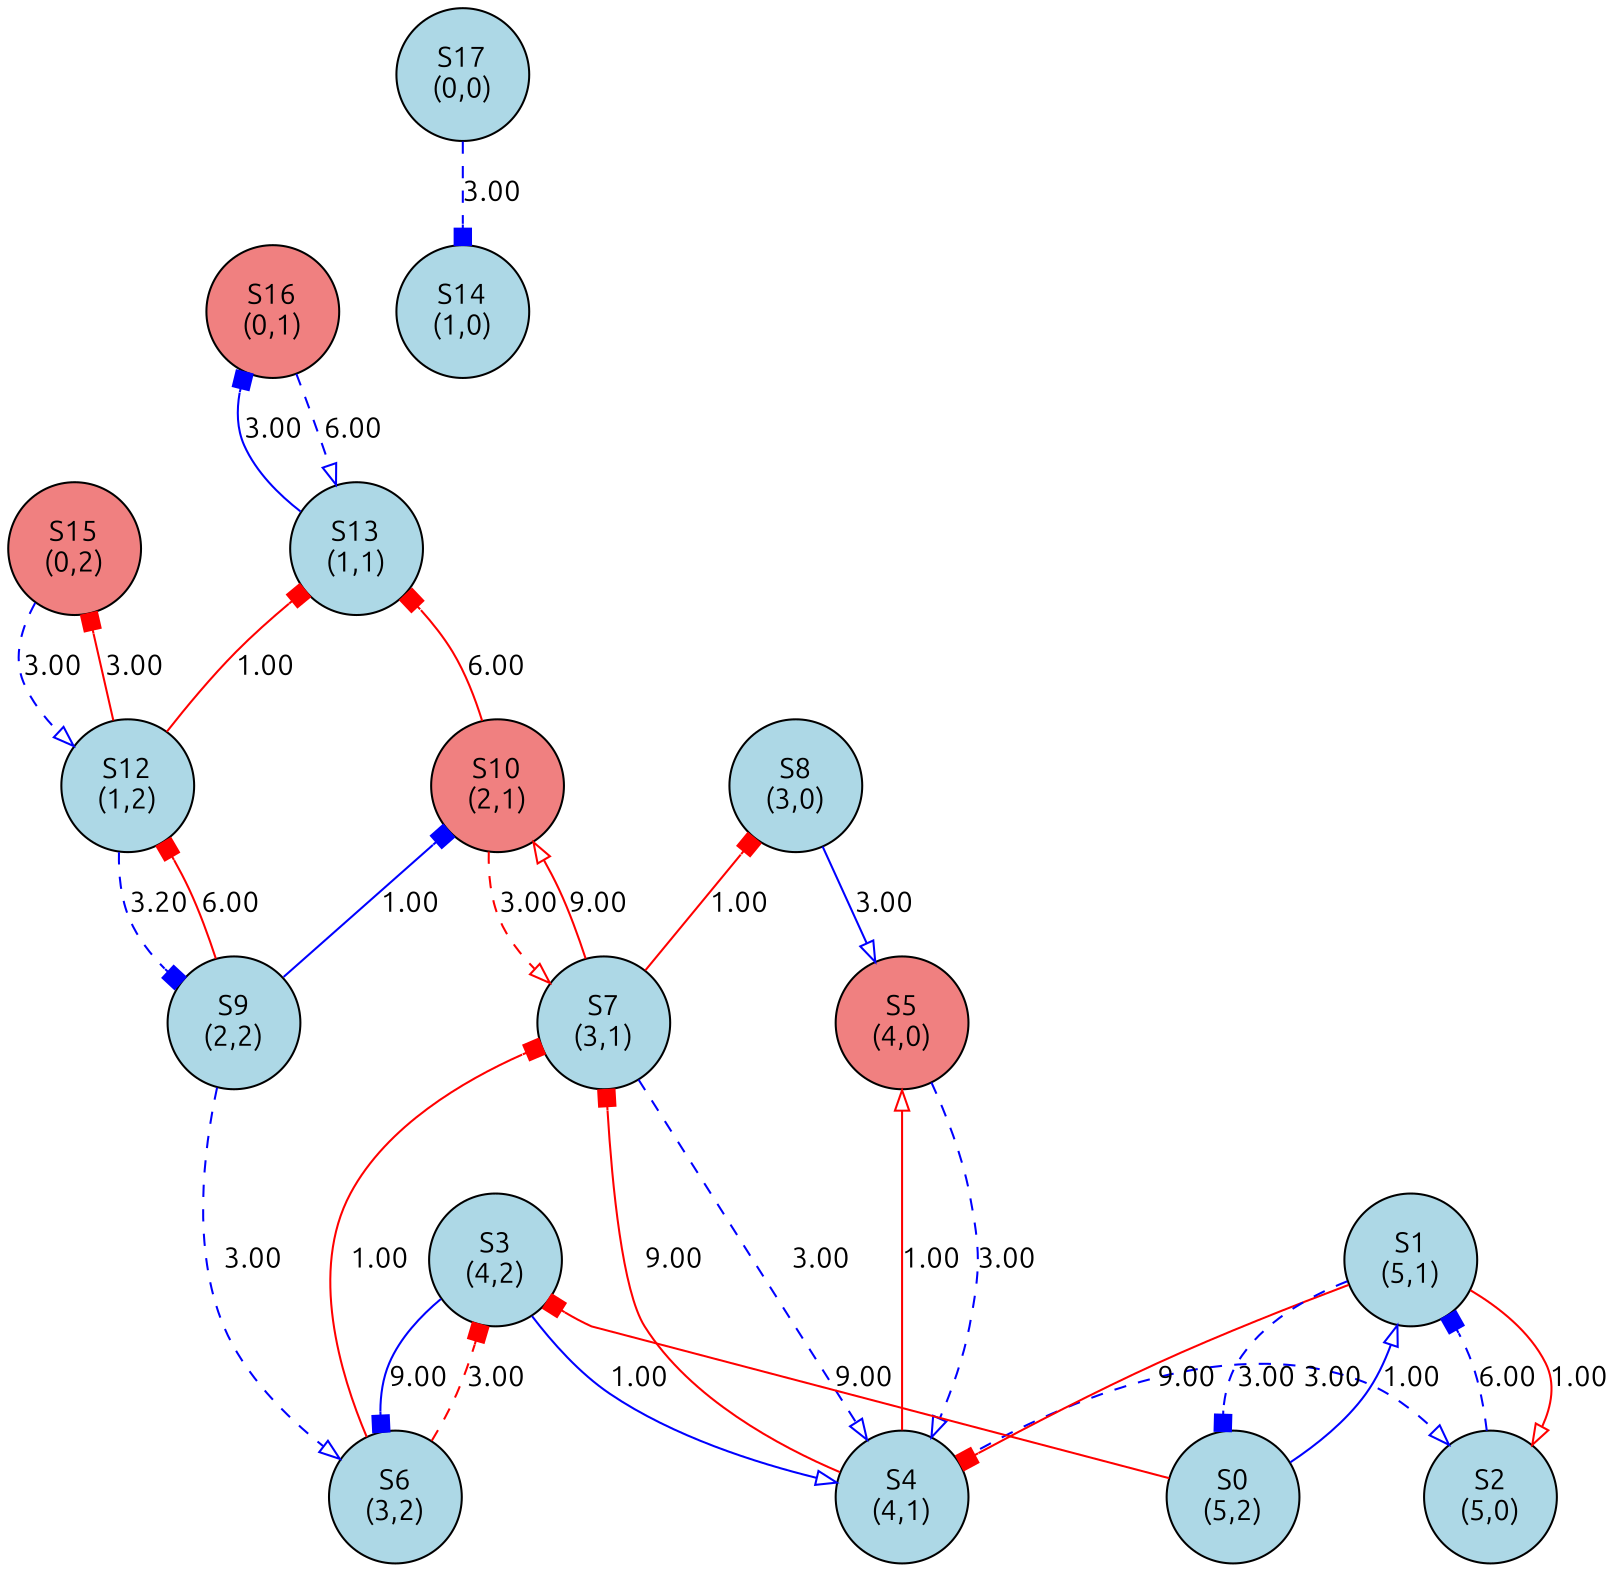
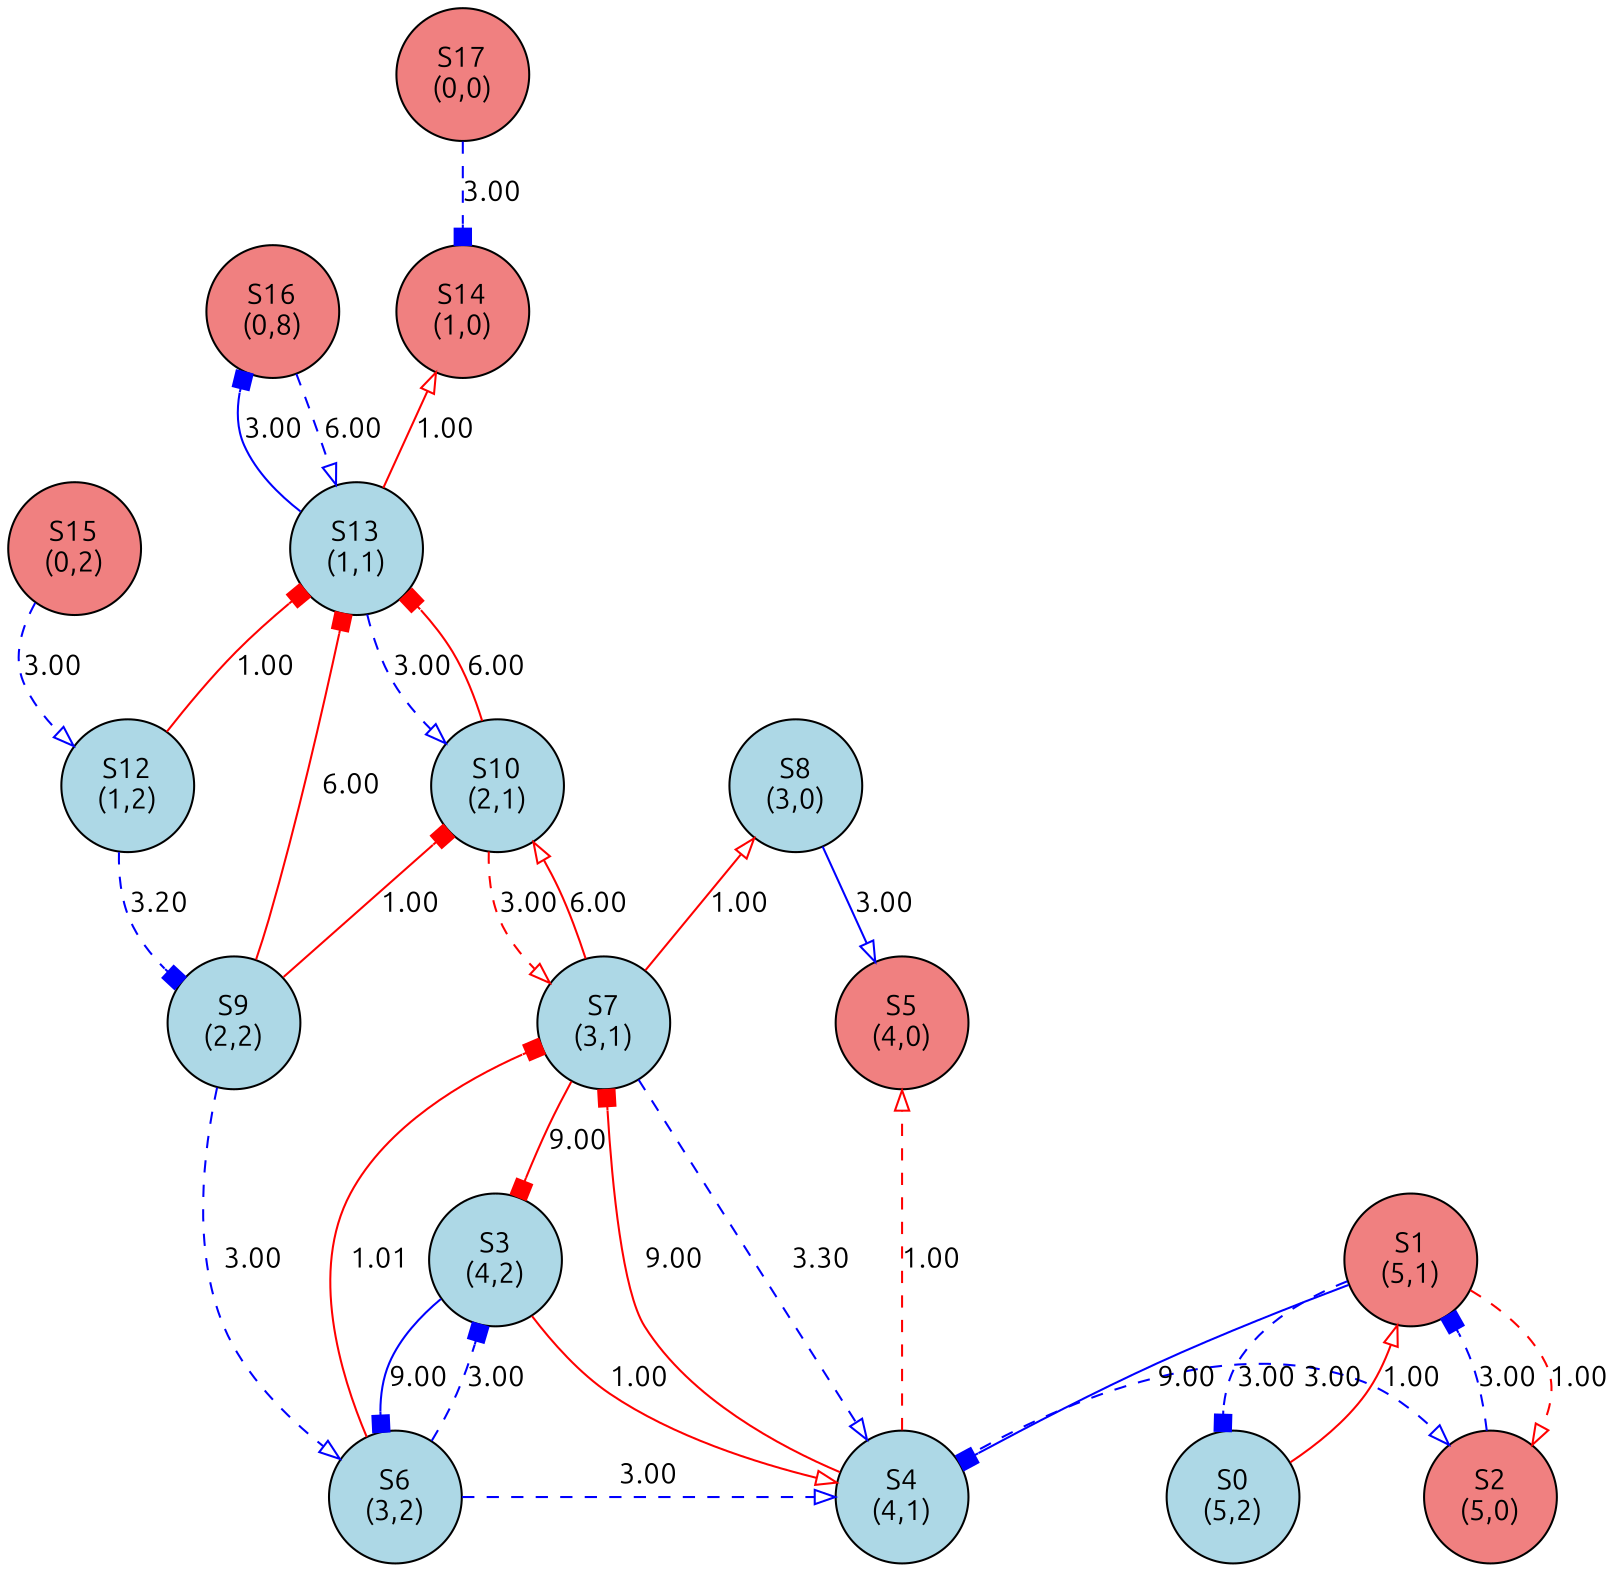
node "S17 (0,0)": fillcolor lightblue -> lightcoral
node "S16 (0,1)": label "S16 (0,1)" -> "S16 (0,8)"
node "S14 (1,0)": fillcolor lightblue -> lightcoral
edge "S13 (1,1)" -> "S14 (1,0)": added, label "1.00"
edge "S12 (1,2)" -> "S15 (0,2)": removed, label "3.00"
edge "S13 (1,1)" -> "S10 (2,1)": added, label "3.00"
node "S10 (2,1)": fillcolor lightcoral -> lightblue
edge "S7 (3,1)" -> "S10 (2,1)": label "9.00" -> "6.00"
edge "S9 (2,2)" -> "S12 (1,2)": now "S9 (2,2)" -> "S13 (1,1)"
edge "S9 (2,2)" -> "S10 (2,1)": color blue -> red
edge "S7 (3,1)" -> "S8 (3,0)": arrowhead box -> onormal
edge "S5 (4,0)" -> "S4 (4,1)": now "S6 (3,2)" -> "S4 (4,1)"
edge "S6 (3,2)" -> "S7 (3,1)": label "1.00" -> "1.01"
edge "S7 (3,1)" -> "S4 (4,1)": label "3.00" -> "3.30"
node "S1 (5,1)": fillcolor lightblue -> lightcoral
edge "S4 (4,1)" -> "S5 (4,0)": style solid -> dashed
edge "S1 (5,1)" -> "S2 (5,0)": style solid -> dashed
edge "S1 (5,1)" -> "S4 (4,1)": color red -> blue
edge "S2 (5,0)" -> "S1 (5,1)": label "6.00" -> "3.00"
edge "S6 (3,2)" -> "S3 (4,2)": color red -> blue
edge "S0 (5,2)" -> "S3 (4,2)": now "S7 (3,1)" -> "S3 (4,2)"
edge "S0 (5,2)" -> "S1 (5,1)": color blue -> red
edge "S3 (4,2)" -> "S4 (4,1)": color blue -> red
node "S2 (5,0)": fillcolor lightblue -> lightcoral
